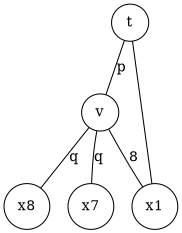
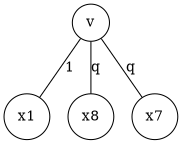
node "t": removed
edge "v" -- "x1": label "8" -> "1"
